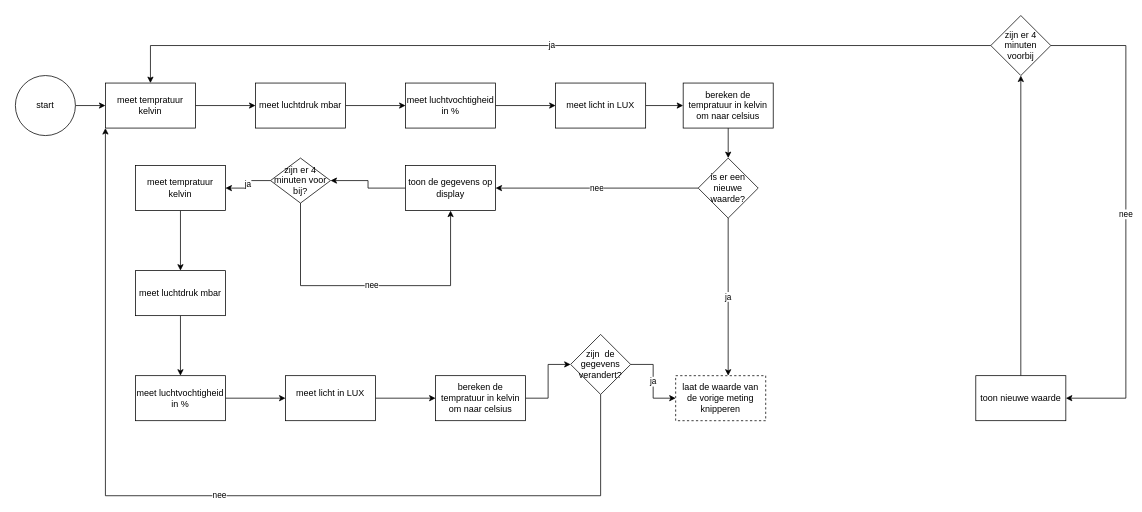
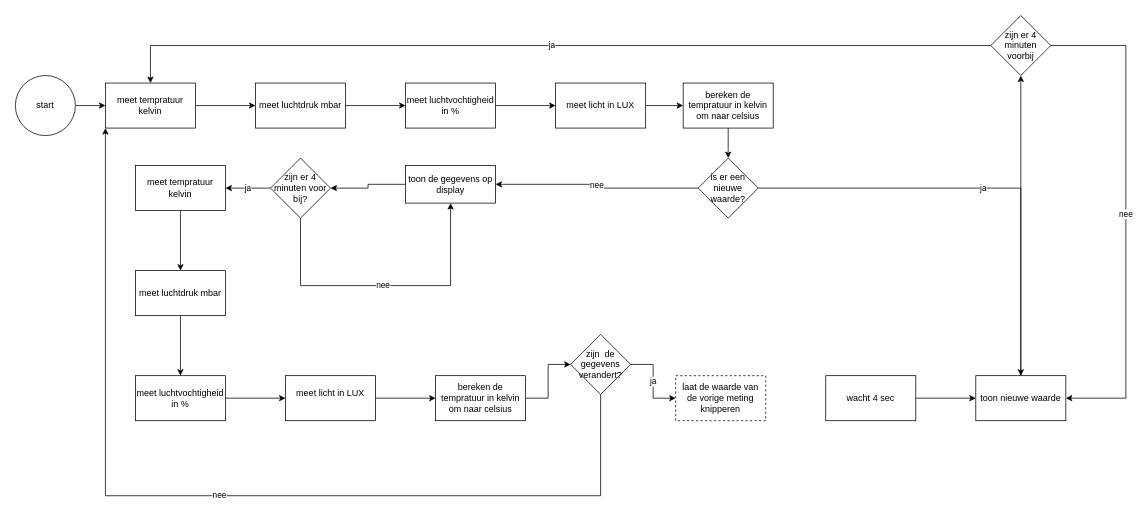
node "zijn er 4 minuten voor bij?": size 60x45 -> 60x60
node "toon de gegevens op display": size 90x45 -> 90x38
edge "is er een nieuwe waarde?" -> "laat de waarde van de vorige meting knipperen": now "is er een nieuwe waarde?" -> "toon nieuwe waarde"
node "wacht 4 sec": added
edge "wacht 4 sec" -> "toon nieuwe waarde": added
